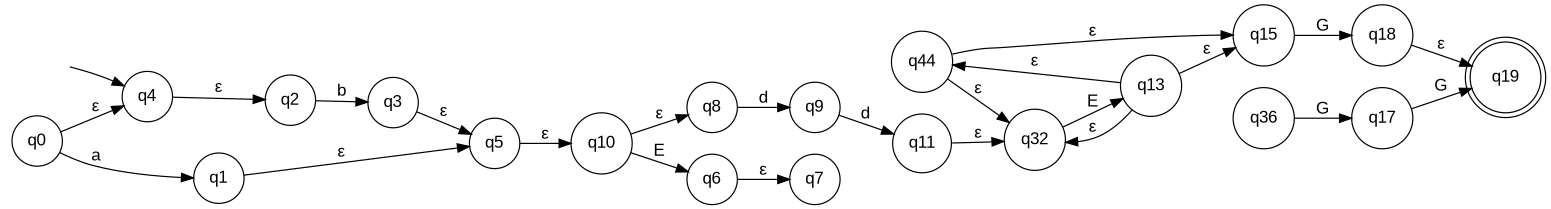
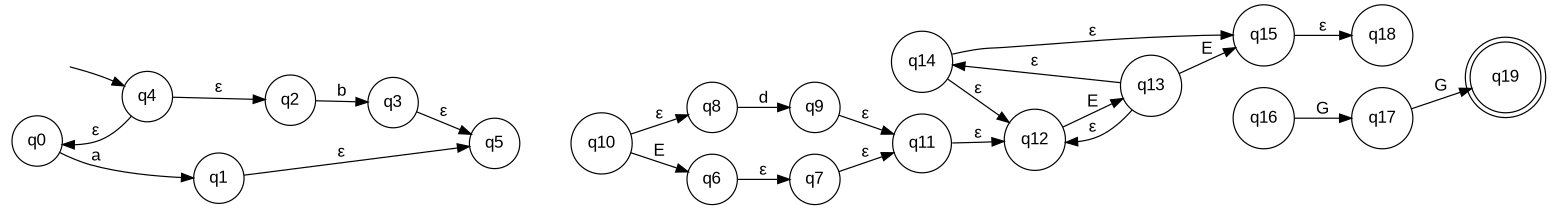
edge "q15" -> "q18": label "G" -> "ε"
edge "q13" -> "q15": label "ε" -> "E"
edge "q18" -> "q19": removed, label "ε"
node "q44": label "q44" -> "q14"
edge "q9" -> "q11": label "d" -> "ε"
node "q36": label "q36" -> "q16"
edge "q0" -> "q4": reversed
node "q32": label "q32" -> "q12"
edge "q5" -> "q10": removed, label "ε"
edge "q7" -> "q11": added, label "ε"
